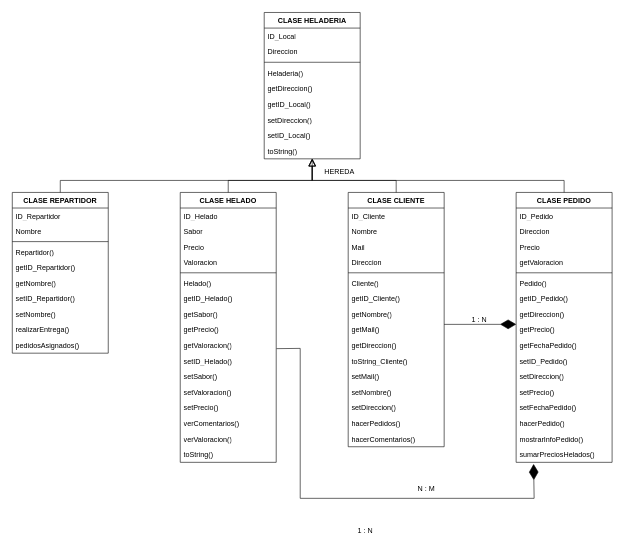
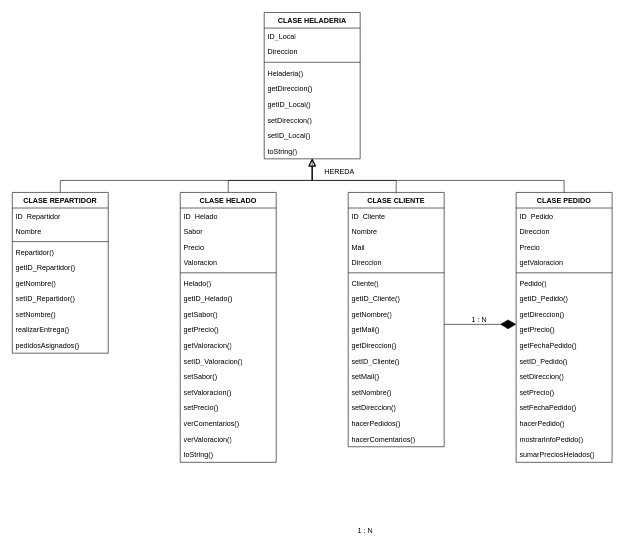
node "setID_Helado()": label "setID_Helado()" -> "setID_Valoracion()"
node "toString_Cliente()": label "toString_Cliente()" -> "setID_Cliente()"
node "N : M": removed
edge "getValoracion()" -> "sumarPreciosHelados()": removed
